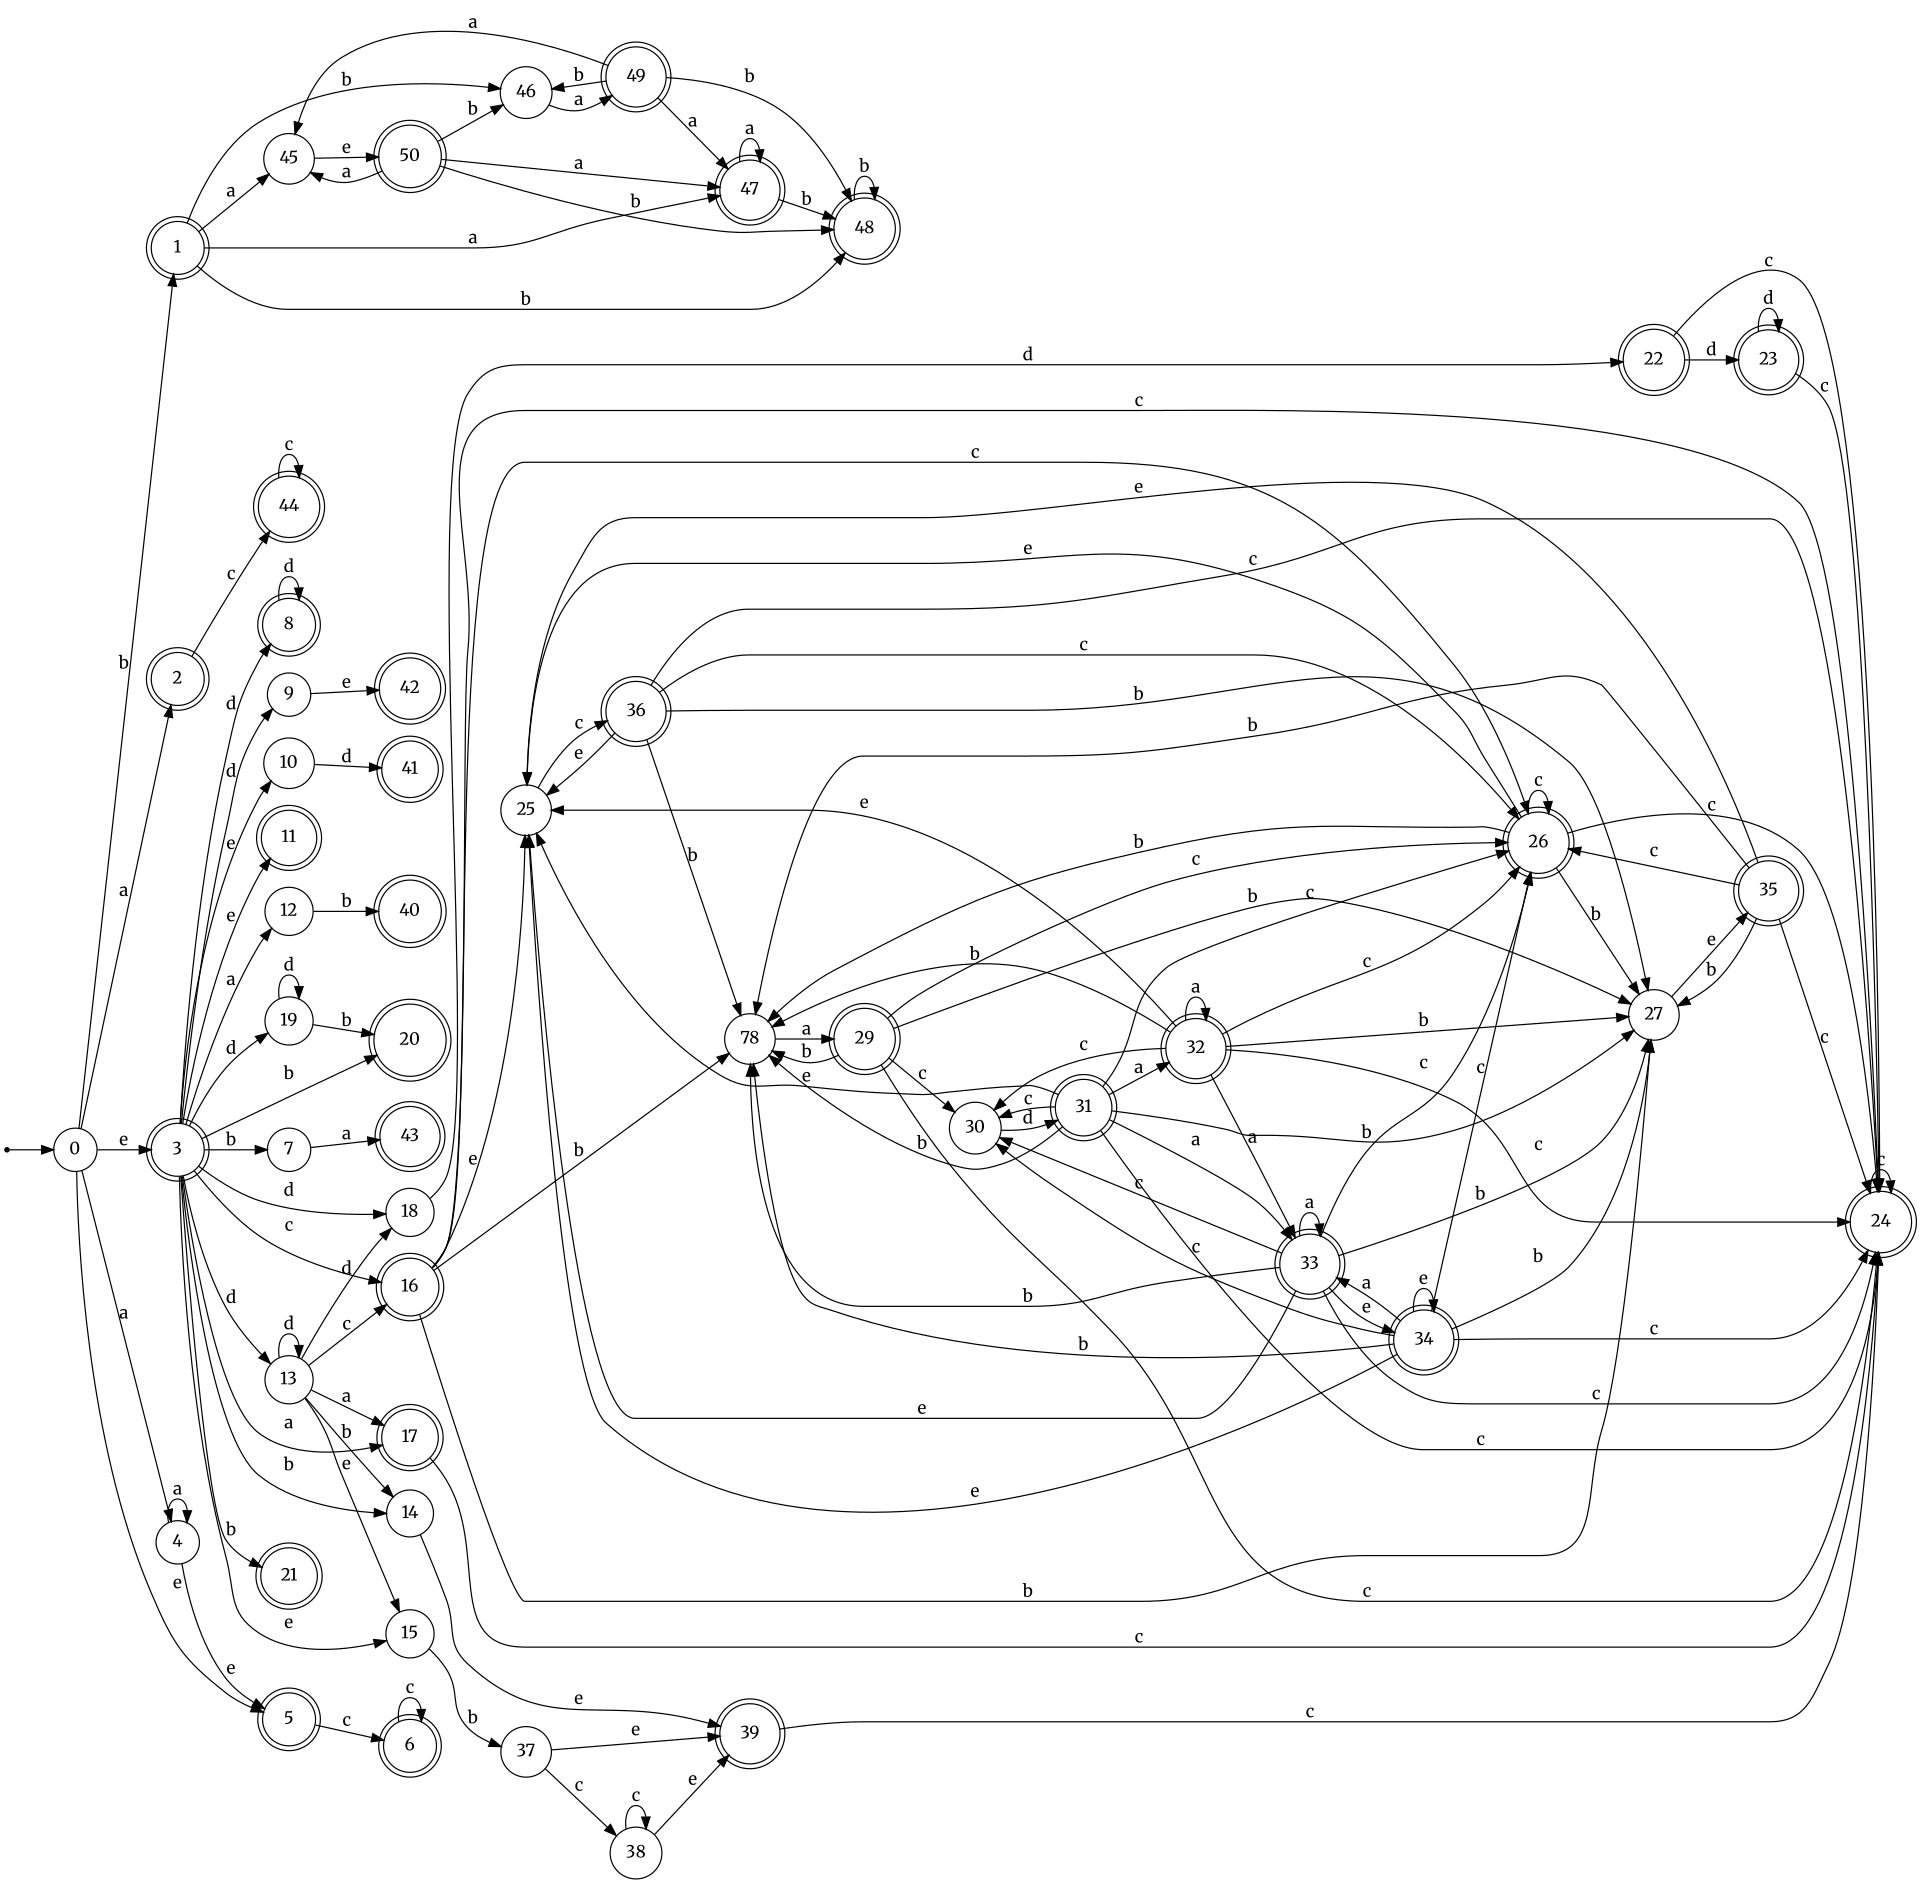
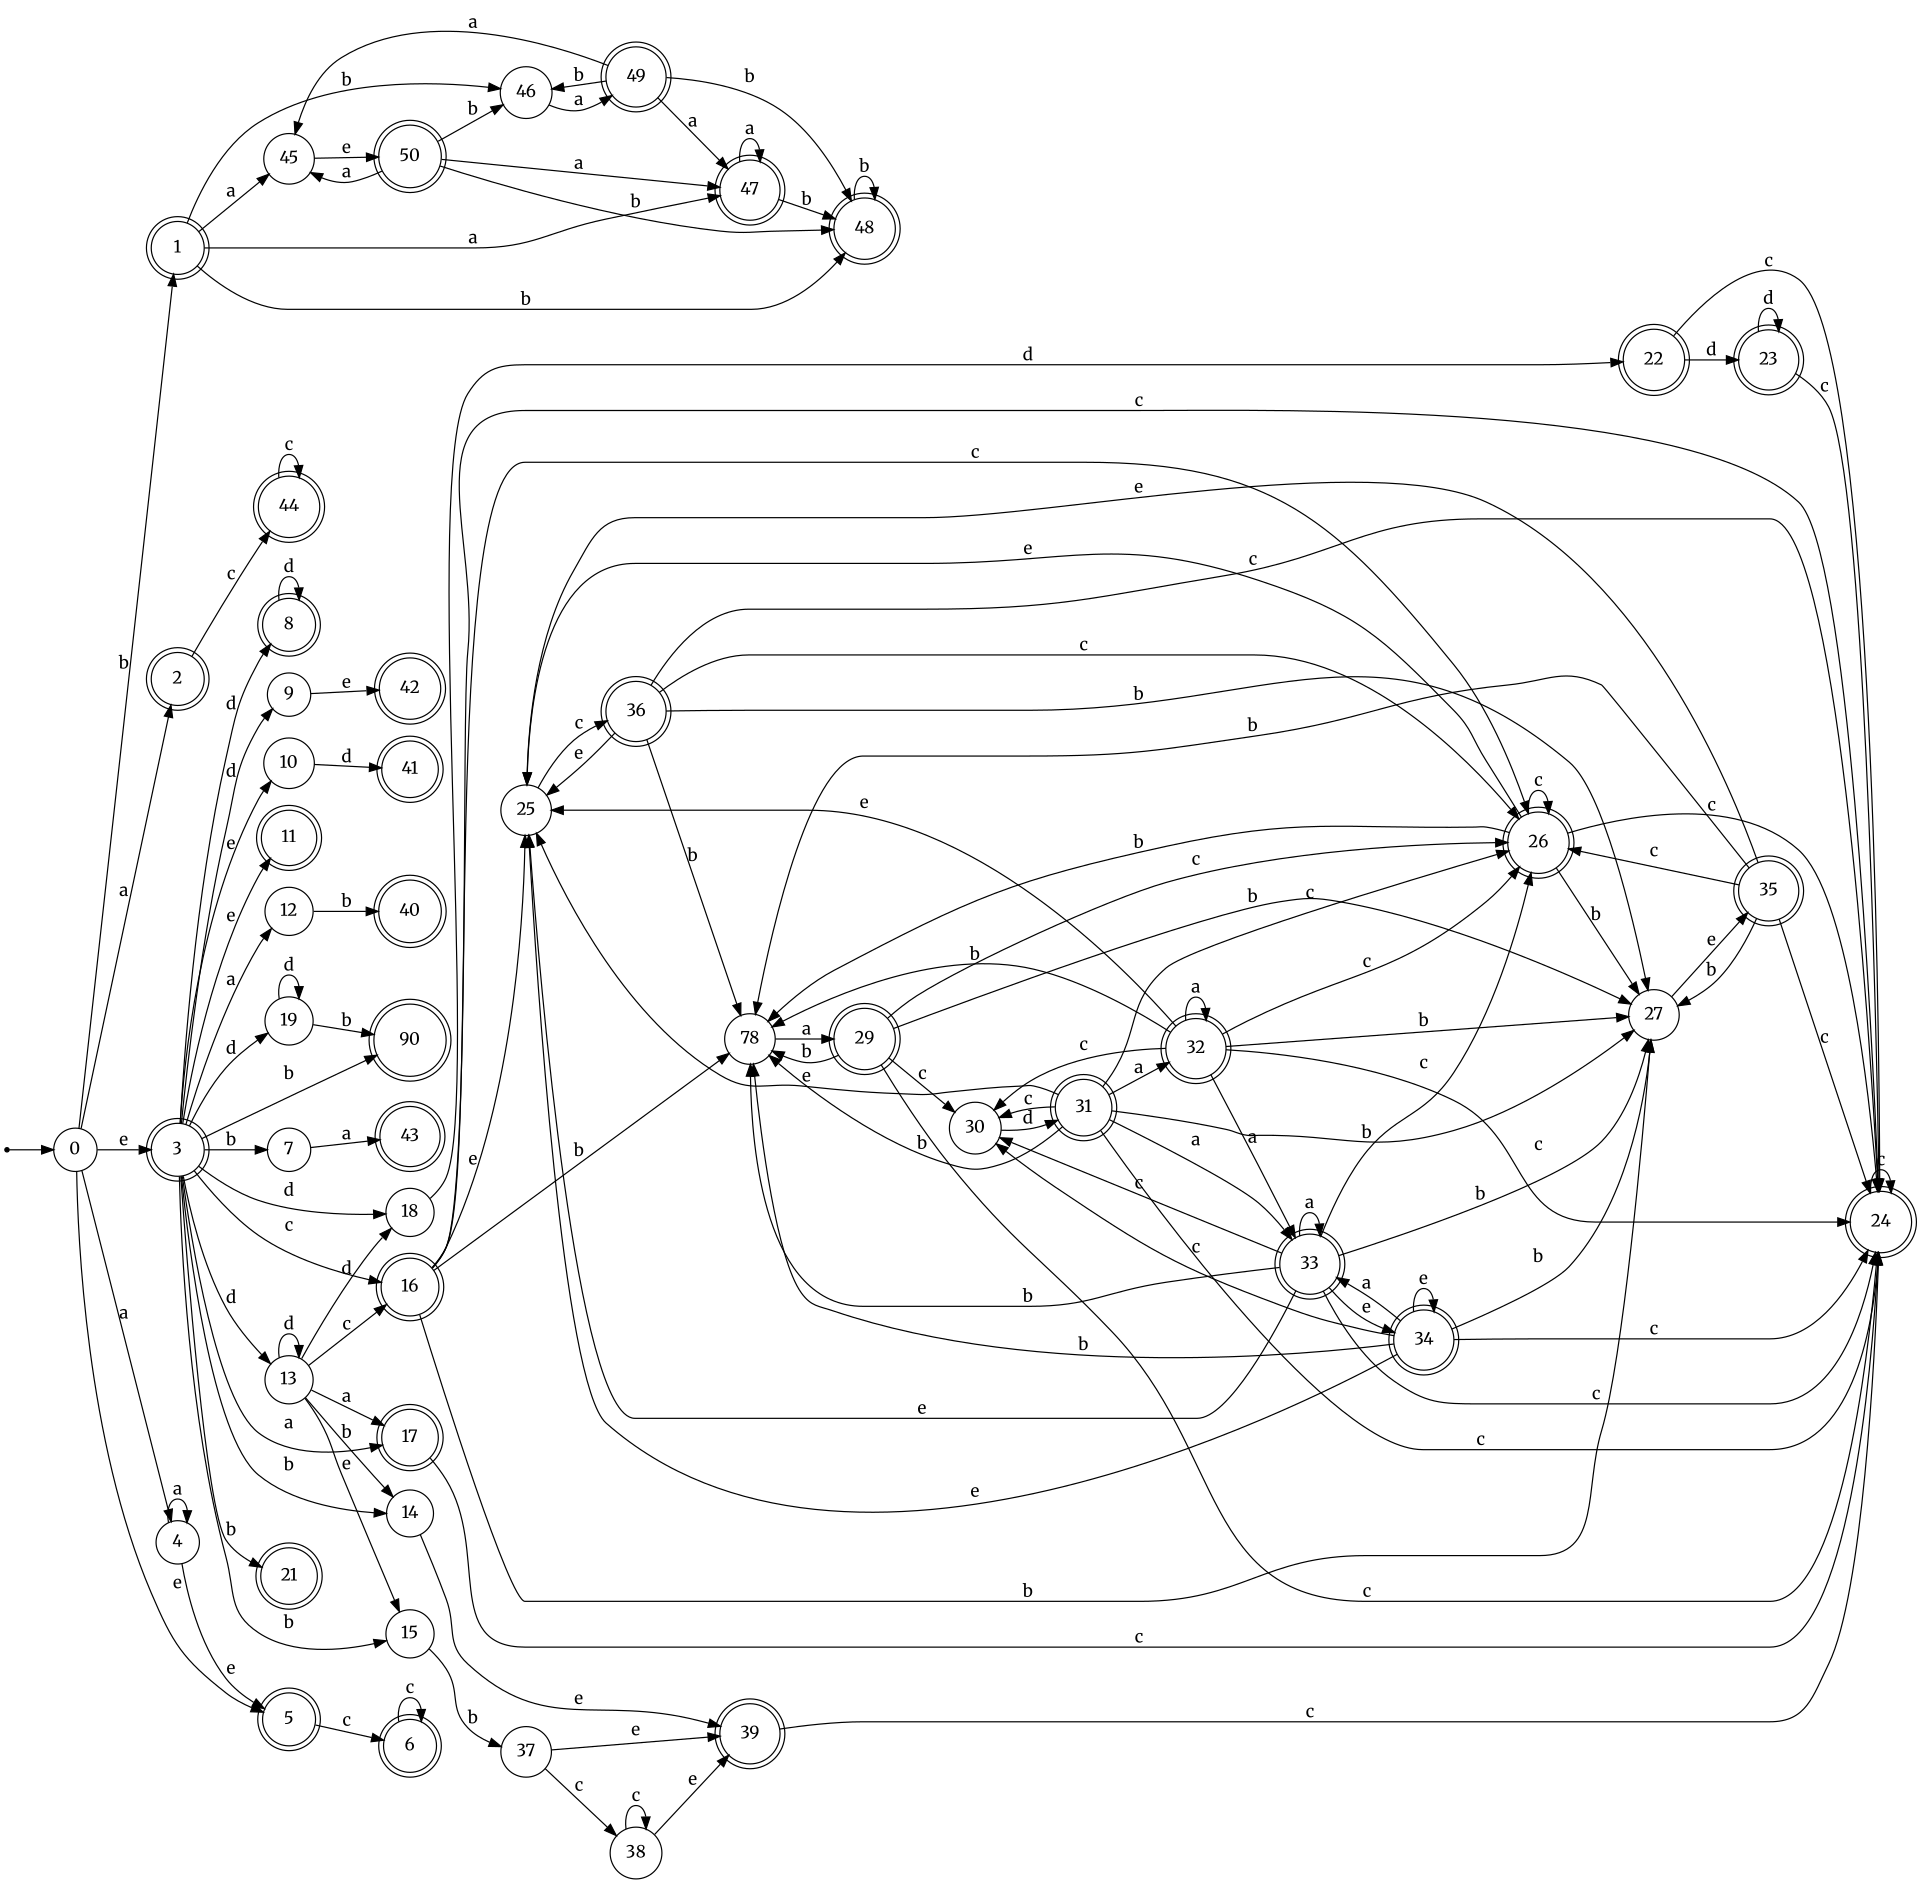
node "20": label "20" -> "90"
edge "34" -> "26": removed, label "c"
edge "3" -> "15": label "e" -> "b"
